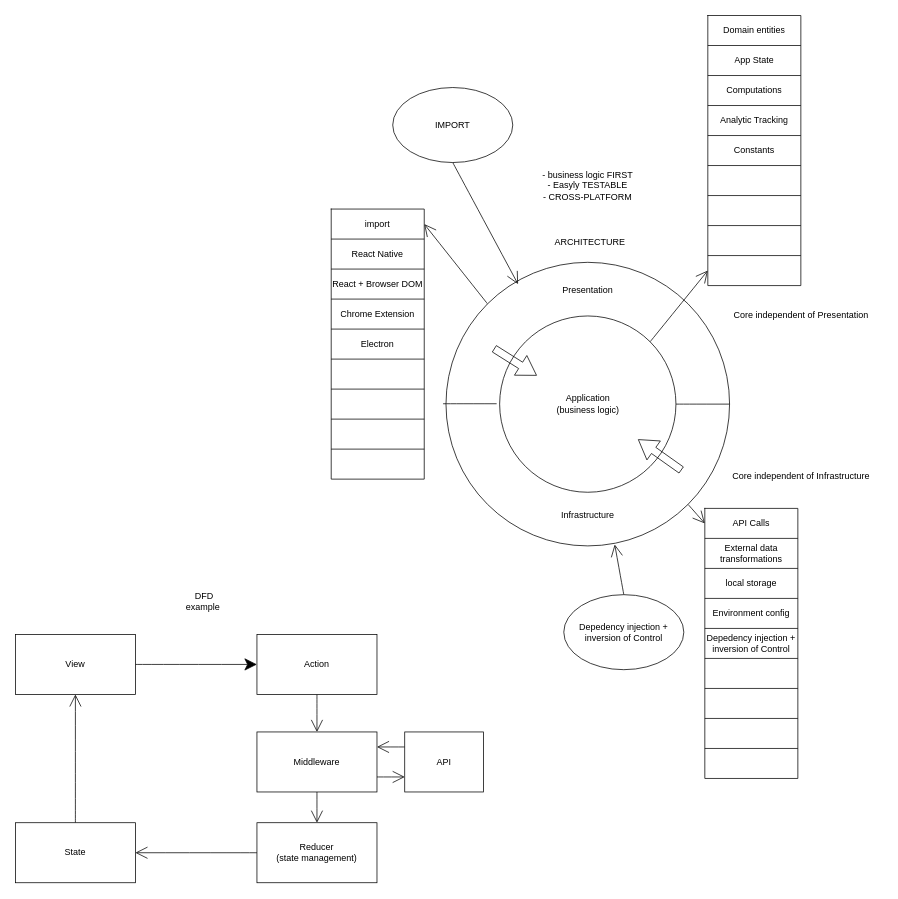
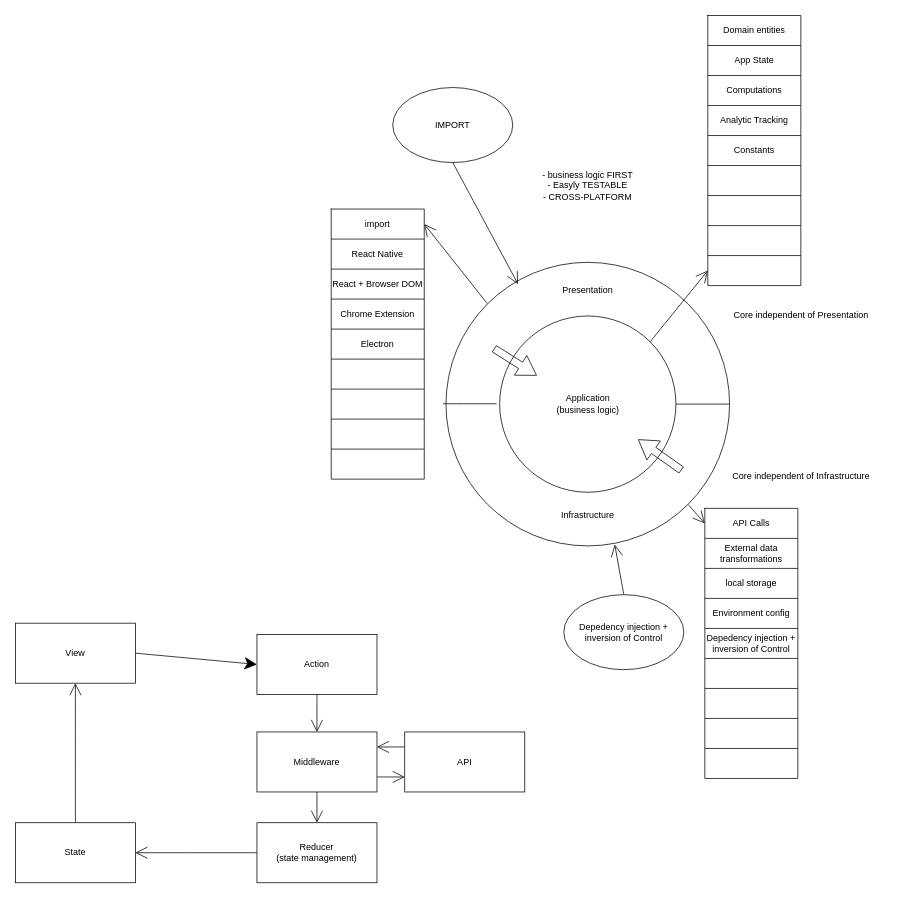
node "ARCHITECTURE": removed
node "DFD example": removed
node "View": moved (75, 664) -> (75, 653)
node "API": size 79x60 -> 120x60
